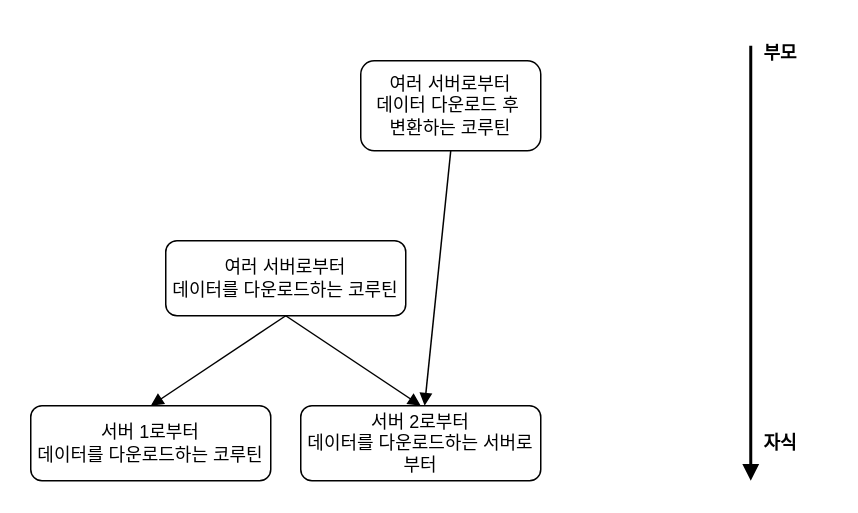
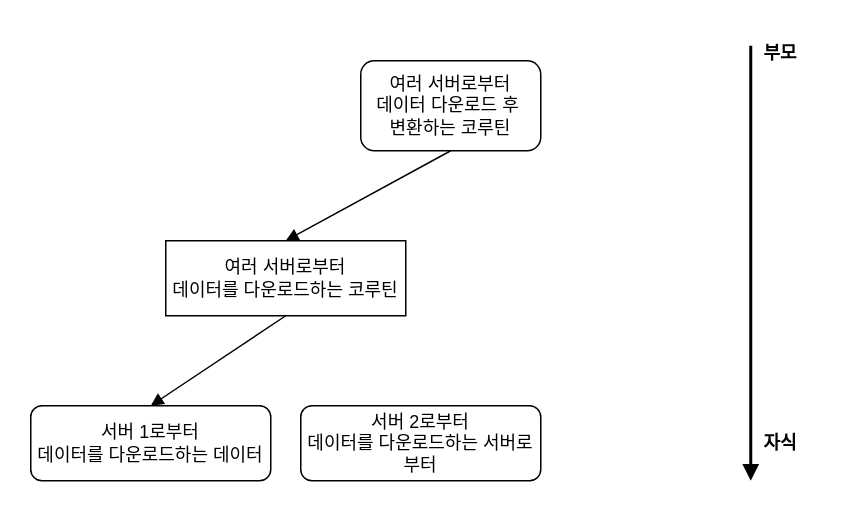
edge "여러 서버로부터 데이터 다운로드 후 변환하는 코루틴" -> "서버 2로부터 데이터를 다운로드하는 서버로부터": now "여러 서버로부터 데이터 다운로드 후 변환하는 코루틴" -> "여러 서버로부터 데이터를 다운로드하는 코루틴"
node "여러 서버로부터 데이터를 다운로드하는 코루틴": shape rounded rectangle -> rectangle
edge "여러 서버로부터 데이터를 다운로드하는 코루틴" -> "서버 2로부터 데이터를 다운로드하는 서버로부터": removed
node "서버 1로부터 데이터를 다운로드하는 코루틴": label "서버 1로부터 데이터를 다운로드하는 코루틴" -> "서버 1로부터 데이터를 다운로드하는 데이터"
